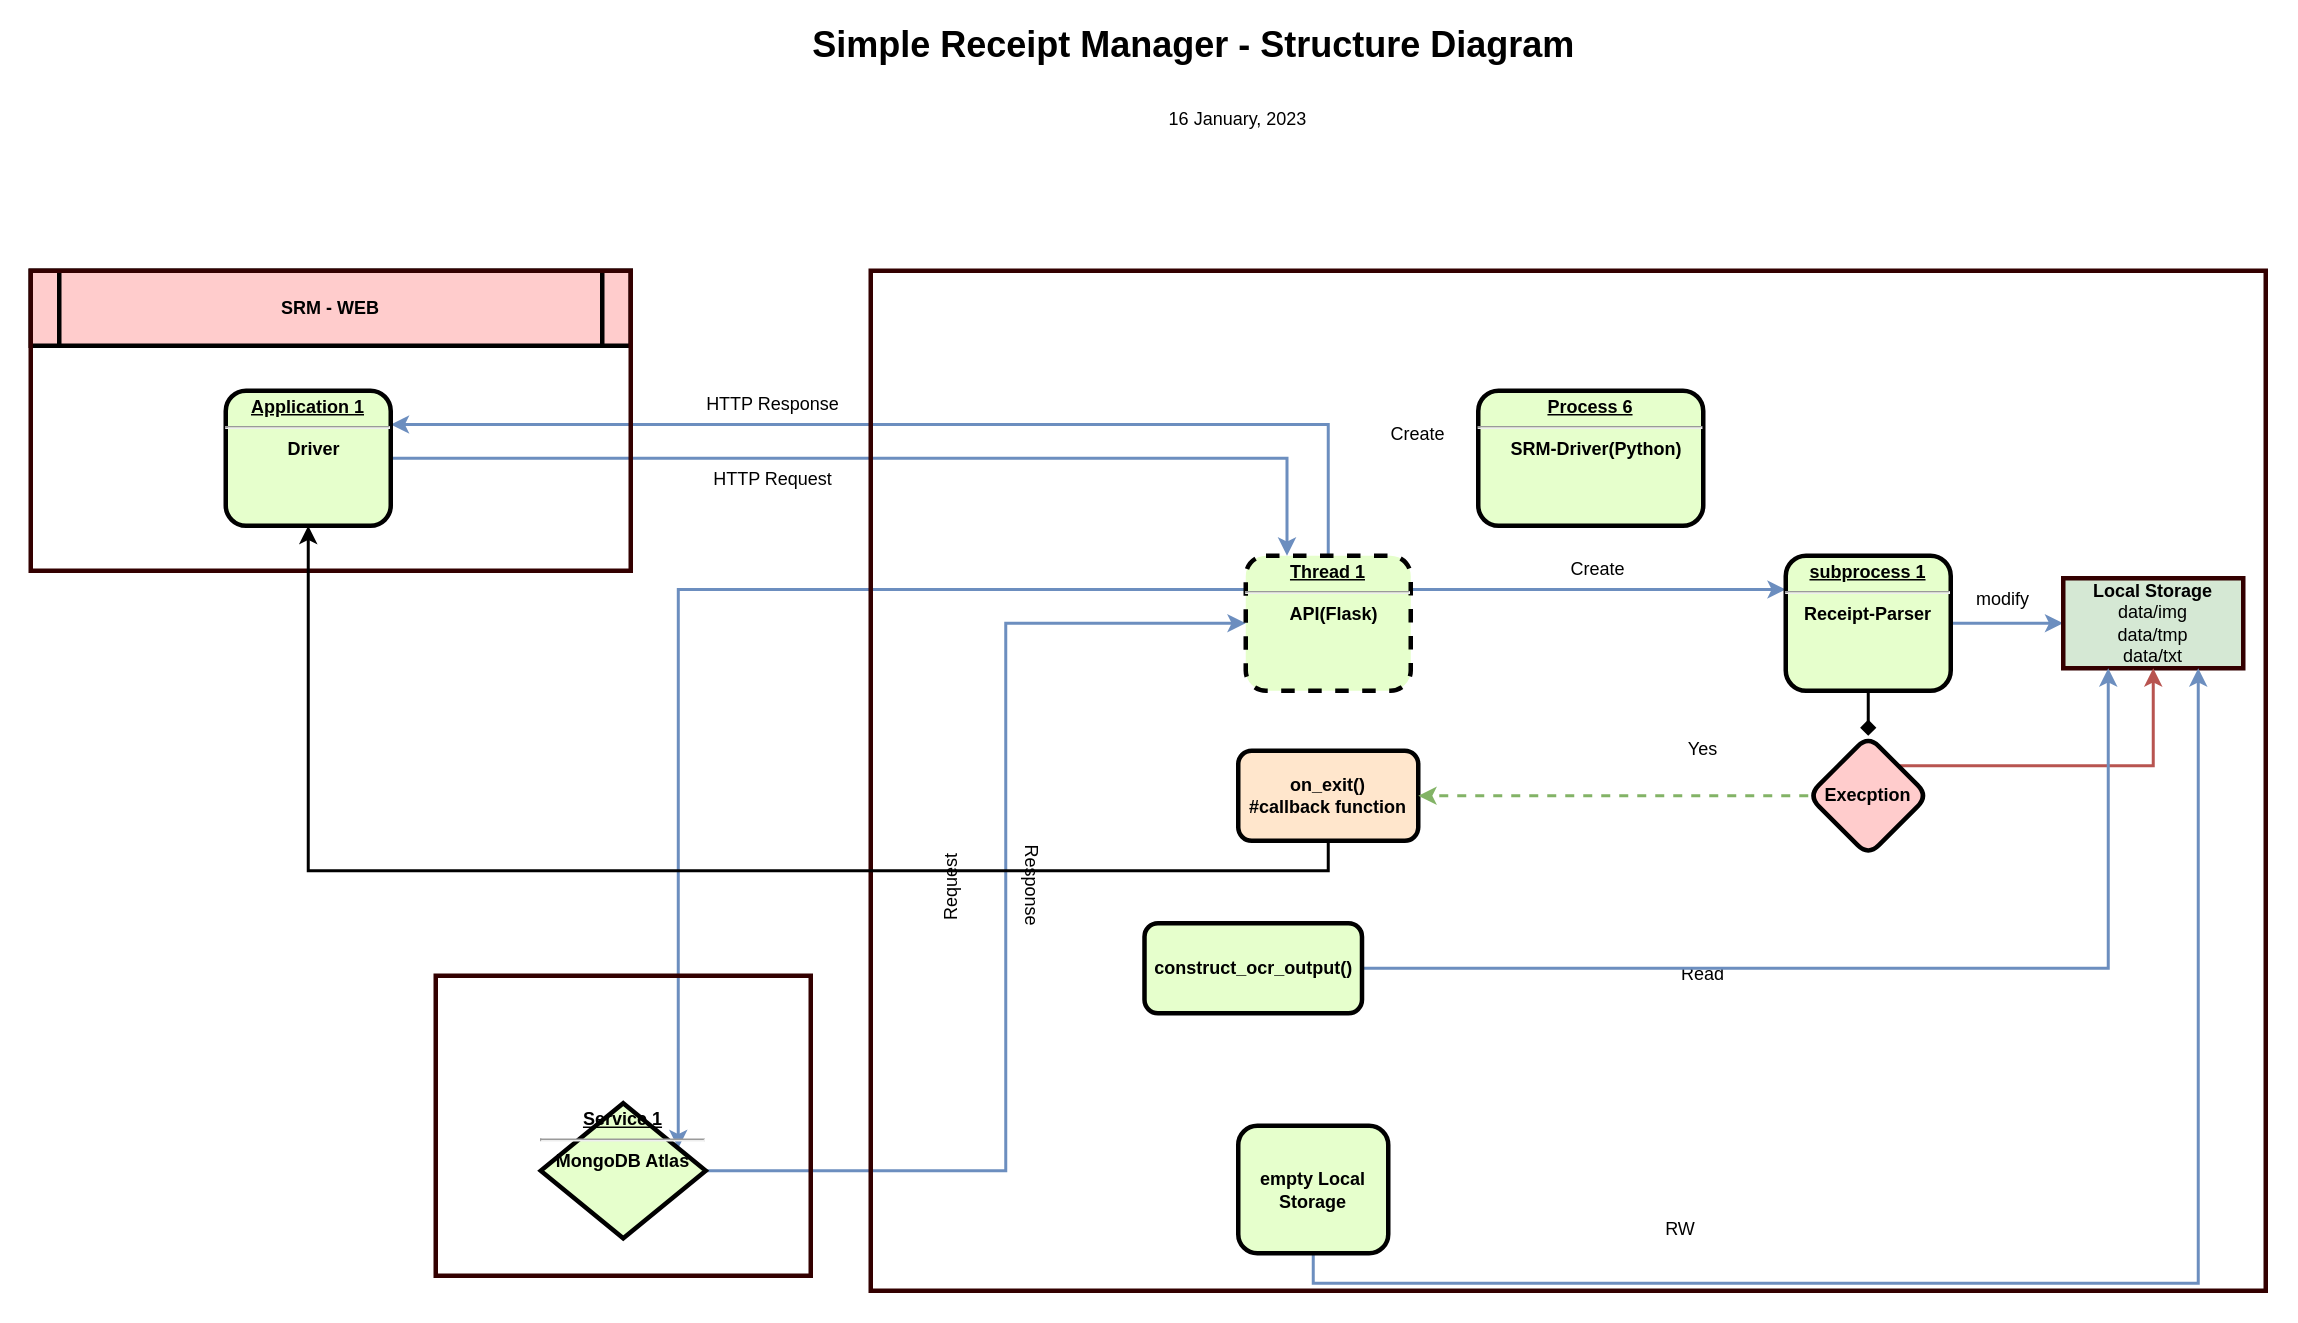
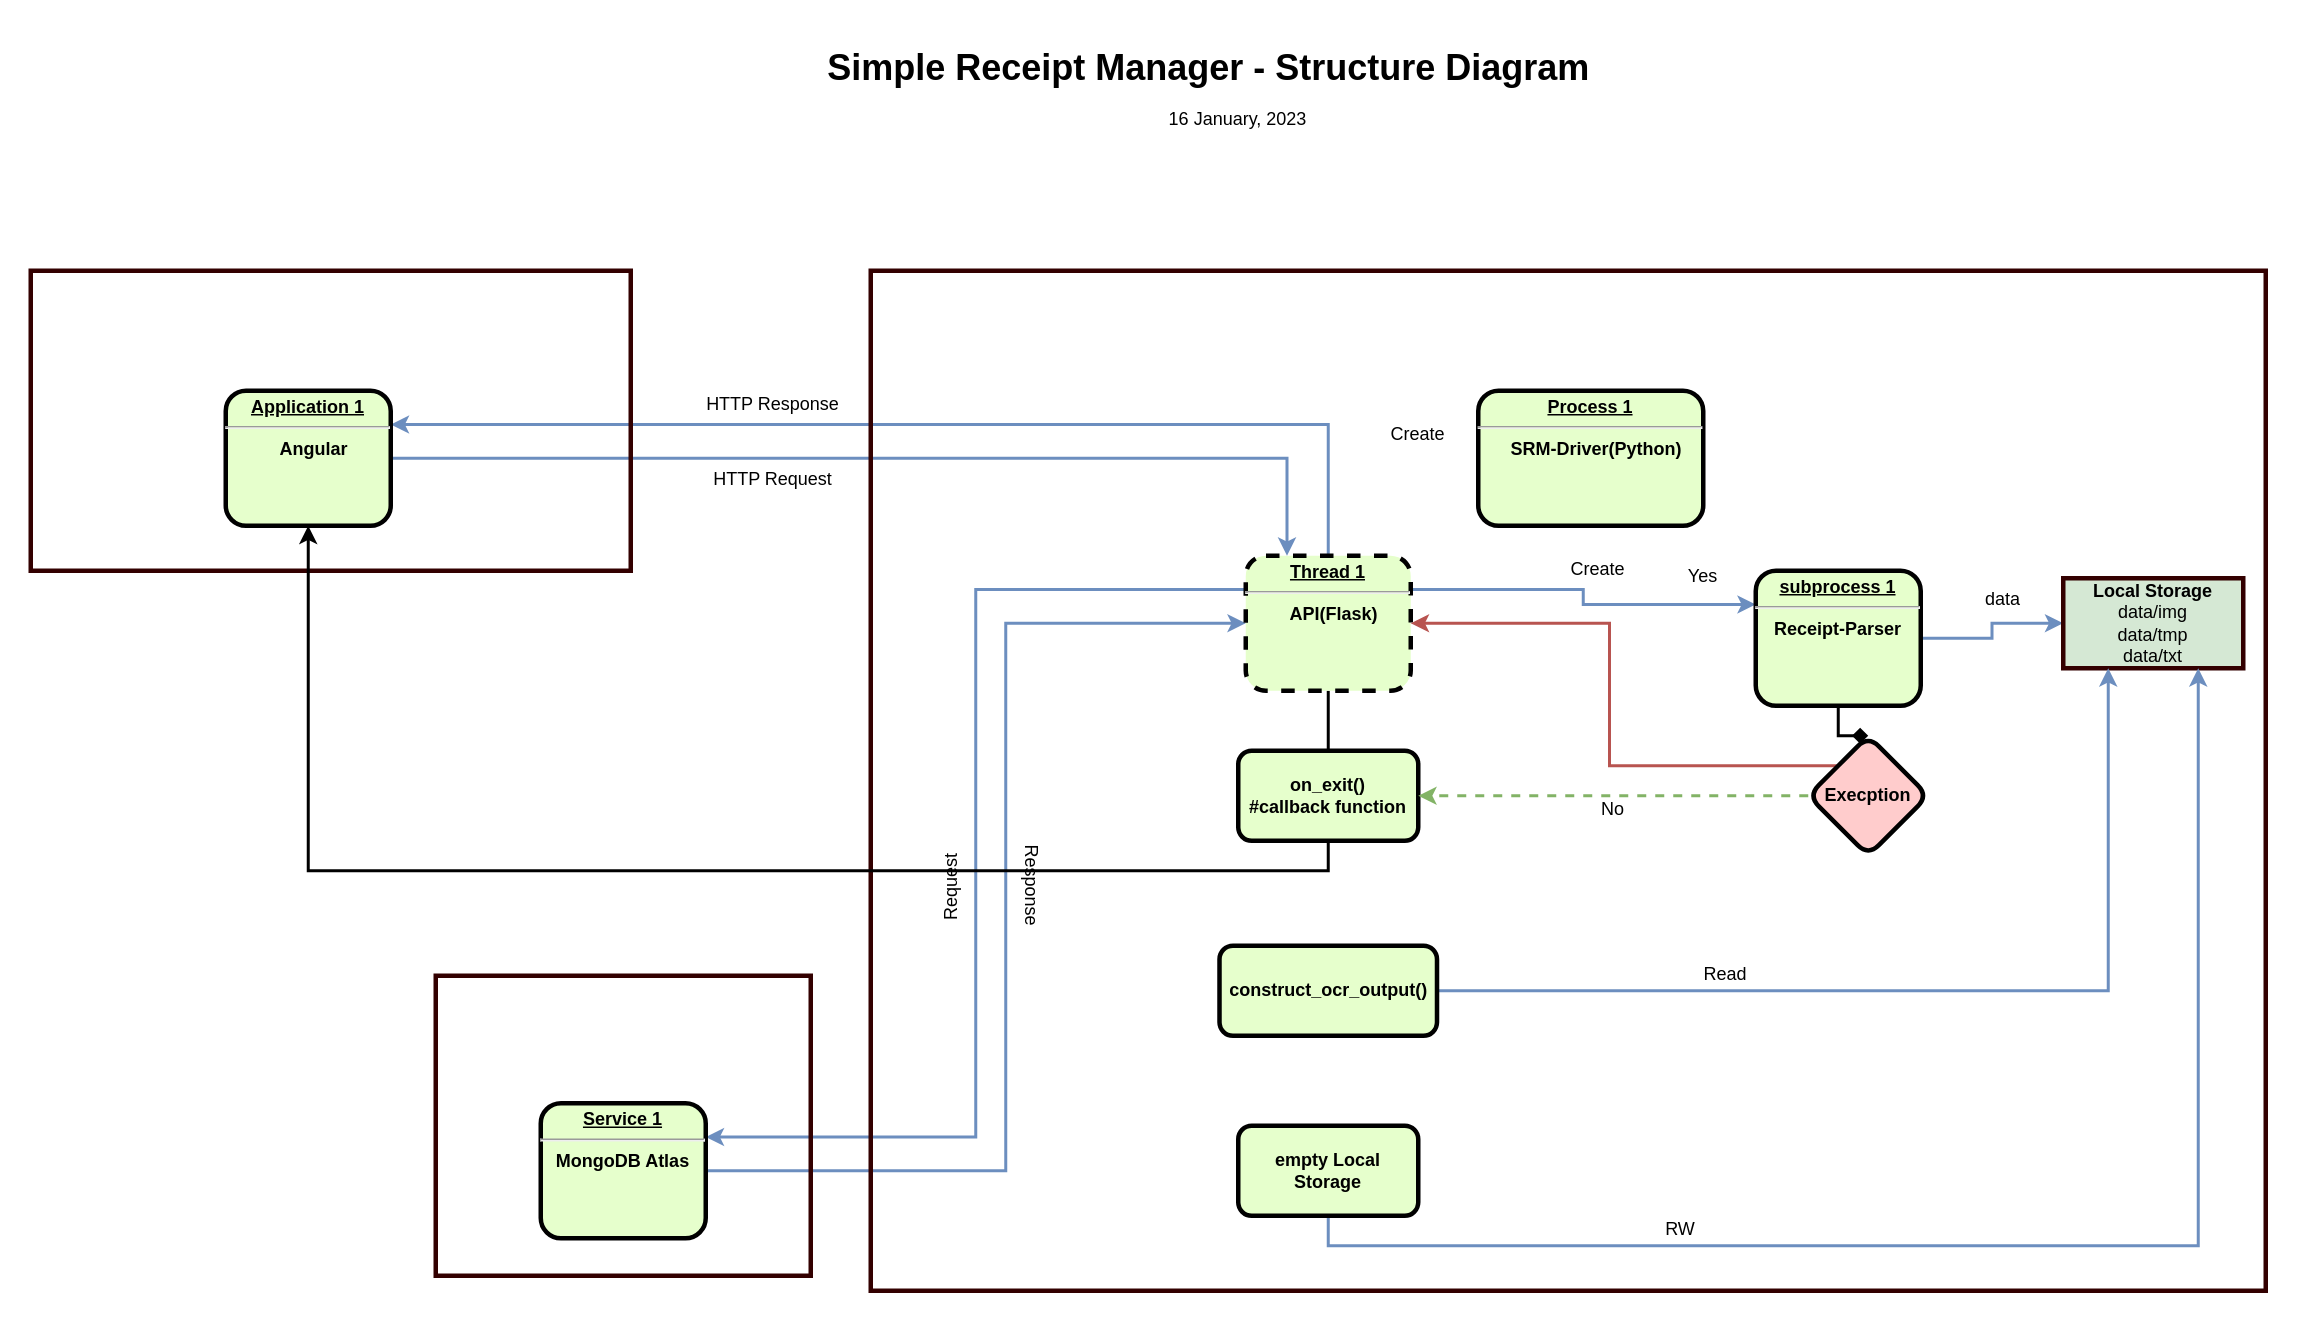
node "Simple Receipt Manager - Structure Diagram": moved (1193, 46) -> (1208, 68)
node "SRM - WEB": removed
node "Application 1 Driver": label "Application 1 Driver" -> "Application 1 Angular"
node "Process 6 SRM-Driver(Python)": label "Process 6 SRM-Driver(Python)" -> "Process 1 SRM-Driver(Python)"
node "modify": label "modify" -> "data"
node "subprocess 1 Receipt-Parser": moved (1868, 623) -> (1838, 638)
edge "Thread 1 API(Flask)" -- "on_exit() #callback function": added
node "Yes": moved (1703, 751) -> (1703, 578)
edge "Execption" -> "Local Storage data/img data/tmp data/txt": now "Execption" -> "Thread 1 API(Flask)"
node "on_exit() #callback function": fillcolor #ffe6cc -> #e6ffcc
node "No": added
node "construct_ocr_output()": moved (1253, 968) -> (1328, 991)
node "Read": moved (1703, 976) -> (1726, 976)
node "Service 1 MongoDB Atlas": shape diamond -> rounded rectangle
node "empty Local Storage": size 150x128 -> 180x90
